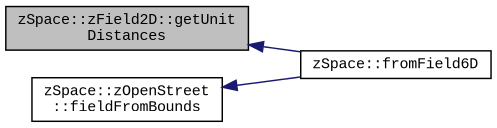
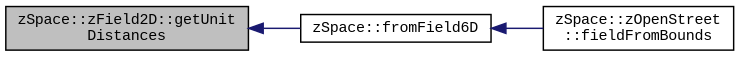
edge "zSpace::fromField6D" -> "zSpace::zOpenStreet ::fieldFromBounds": reversed
